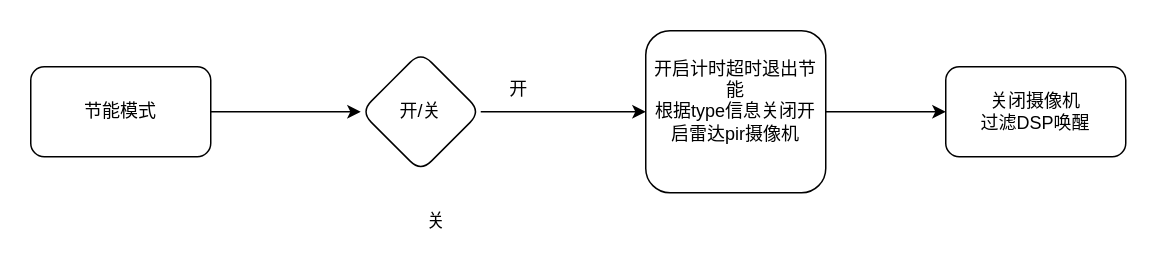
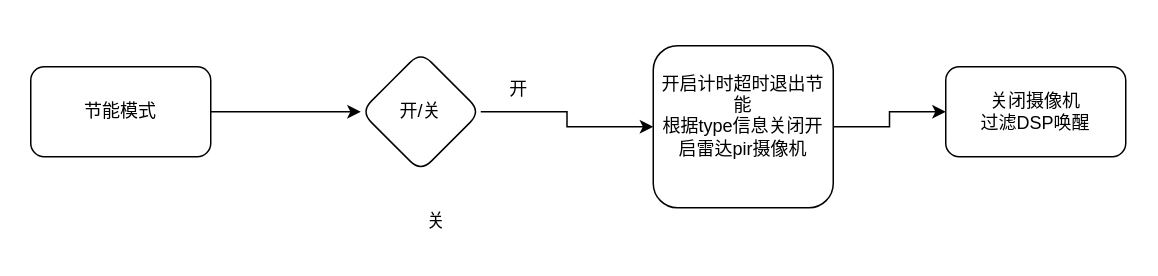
node "开启计时超时退出节能 根据type信息关闭开启雷达pir摄像机": moved (736, 112) -> (743, 127)
